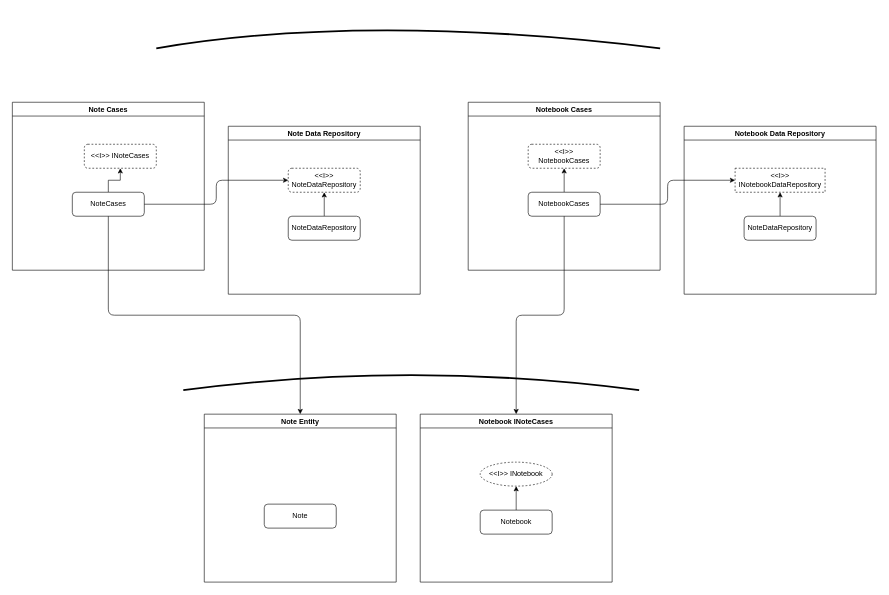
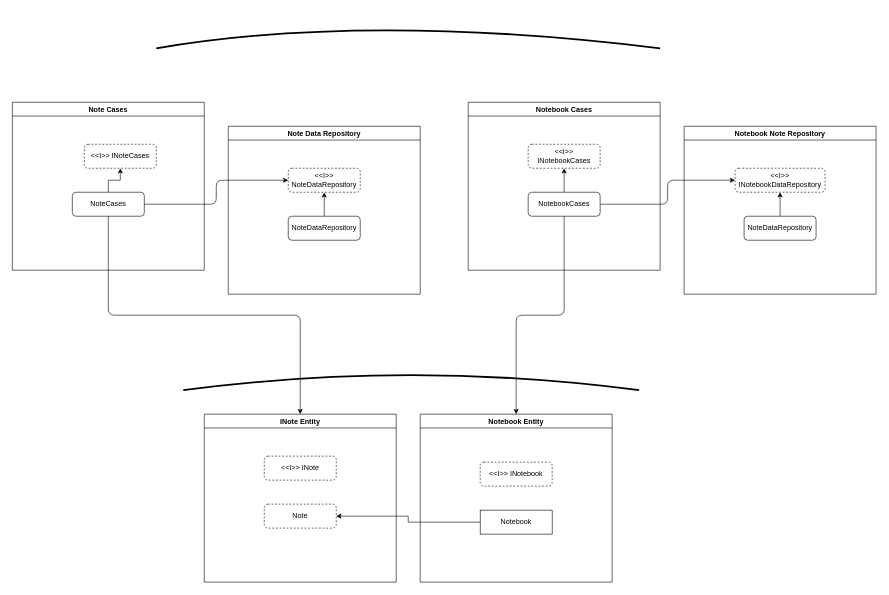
node "Notebook Data Repository": label "Notebook Data Repository" -> "Notebook Note Repository"
node "<<I>> NotebookCases": label "<<I>> NotebookCases" -> "<<I>> INotebookCases"
node "<<I>> INotebookDataRepository": shape rectangle -> rounded rectangle
node "Note Entity": label "Note Entity" -> "INote Entity"
node "Notebook INoteCases": label "Notebook INoteCases" -> "Notebook Entity"
node "<<I>> INote": added
node "<<I>> INotebook": shape ellipse -> rounded rectangle
edge "Notebook" -> "<<I>> INotebook": now "Notebook" -> "Note"
node "Note": style solid -> dashed
node "Notebook": shape rounded rectangle -> rectangle
